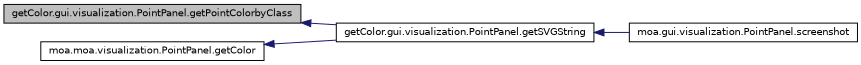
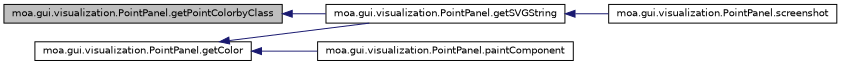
node "getColor.gui.visualization.PointPanel.getPointColorbyClass": label "getColor.gui.visualization.PointPanel.getPointColorbyClass" -> "moa.gui.visualization.PointPanel.getPointColorbyClass"
node "getColor.gui.visualization.PointPanel.getSVGString": label "getColor.gui.visualization.PointPanel.getSVGString" -> "moa.gui.visualization.PointPanel.getSVGString"
node "moa.moa.visualization.PointPanel.getColor": label "moa.moa.visualization.PointPanel.getColor" -> "moa.gui.visualization.PointPanel.getColor"
node "moa.gui.visualization.PointPanel.paintComponent": added
